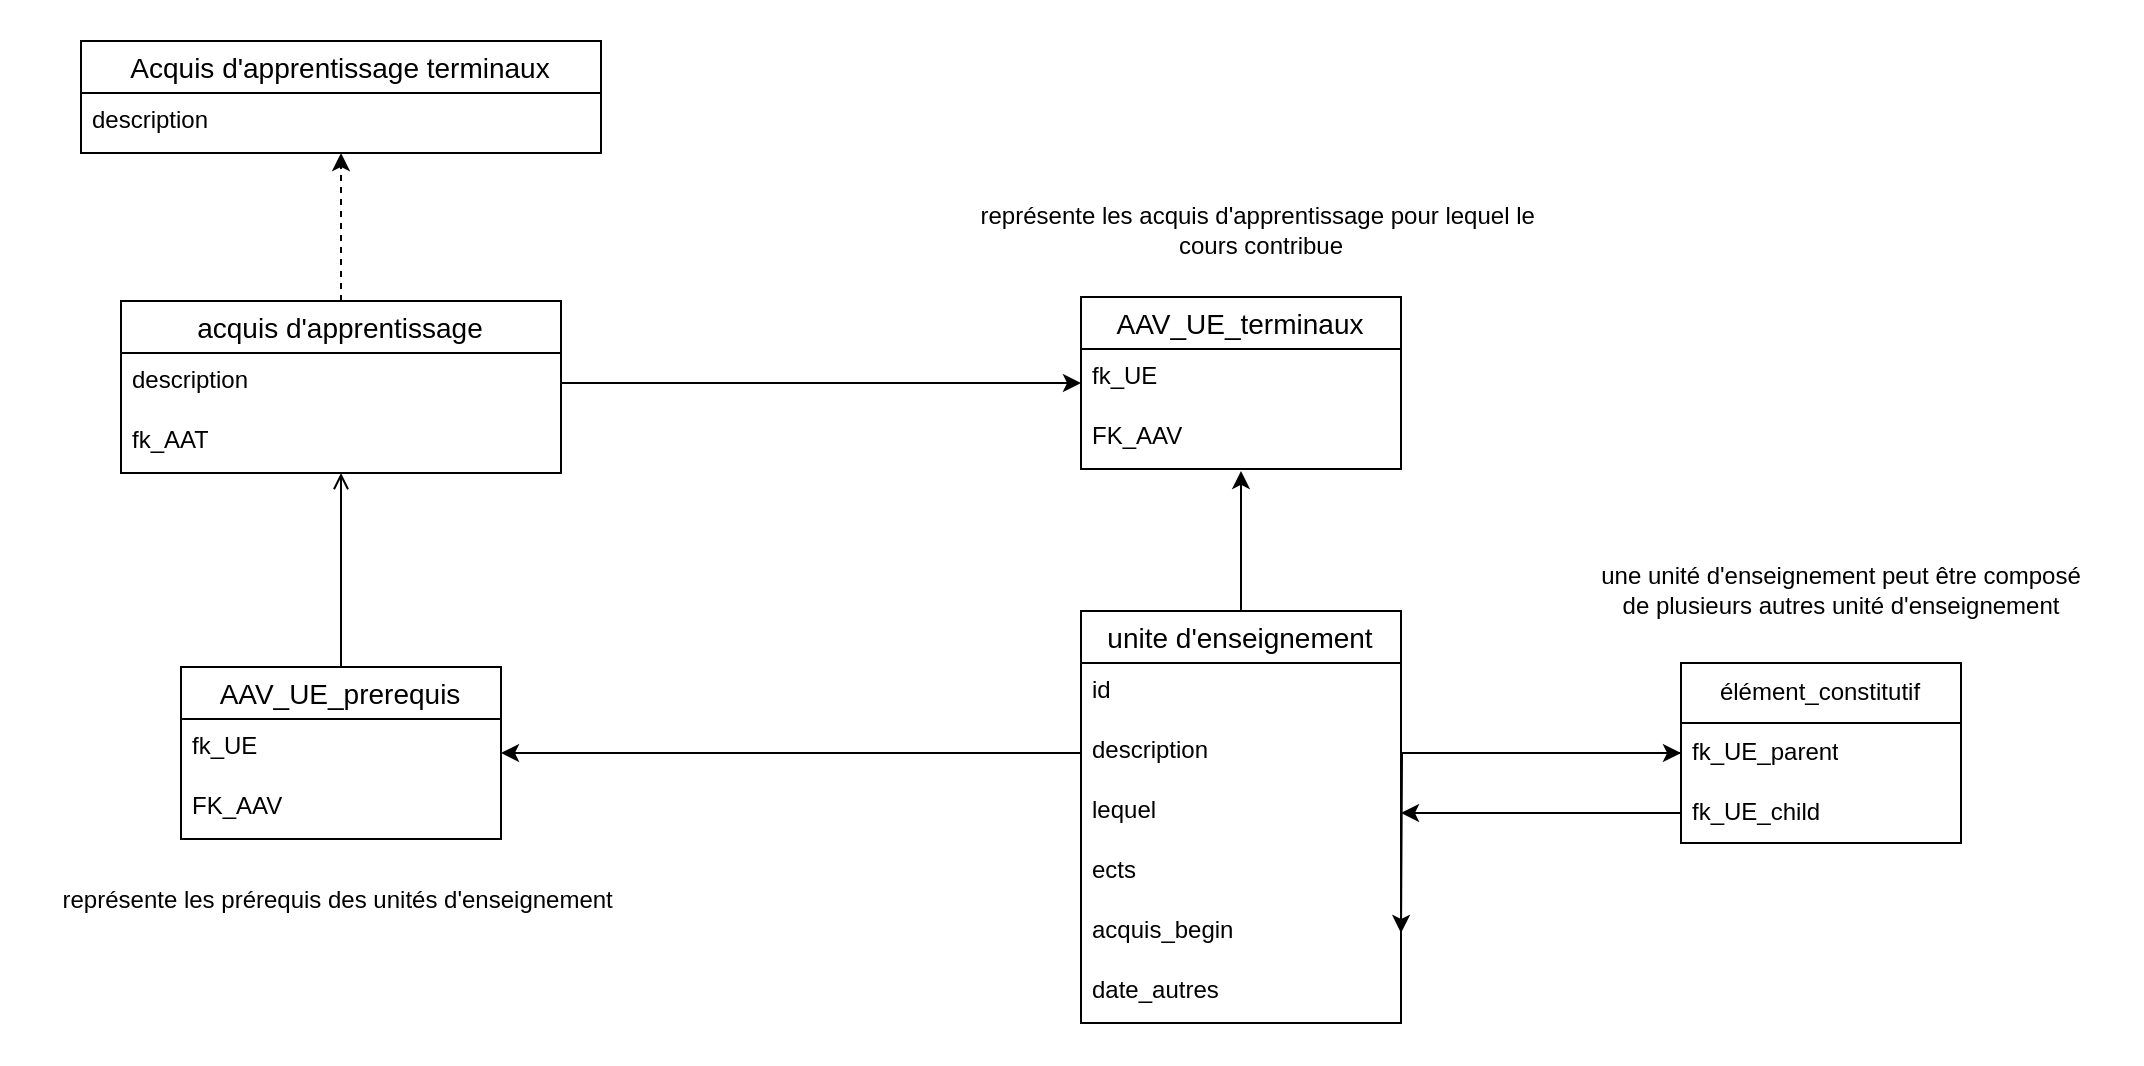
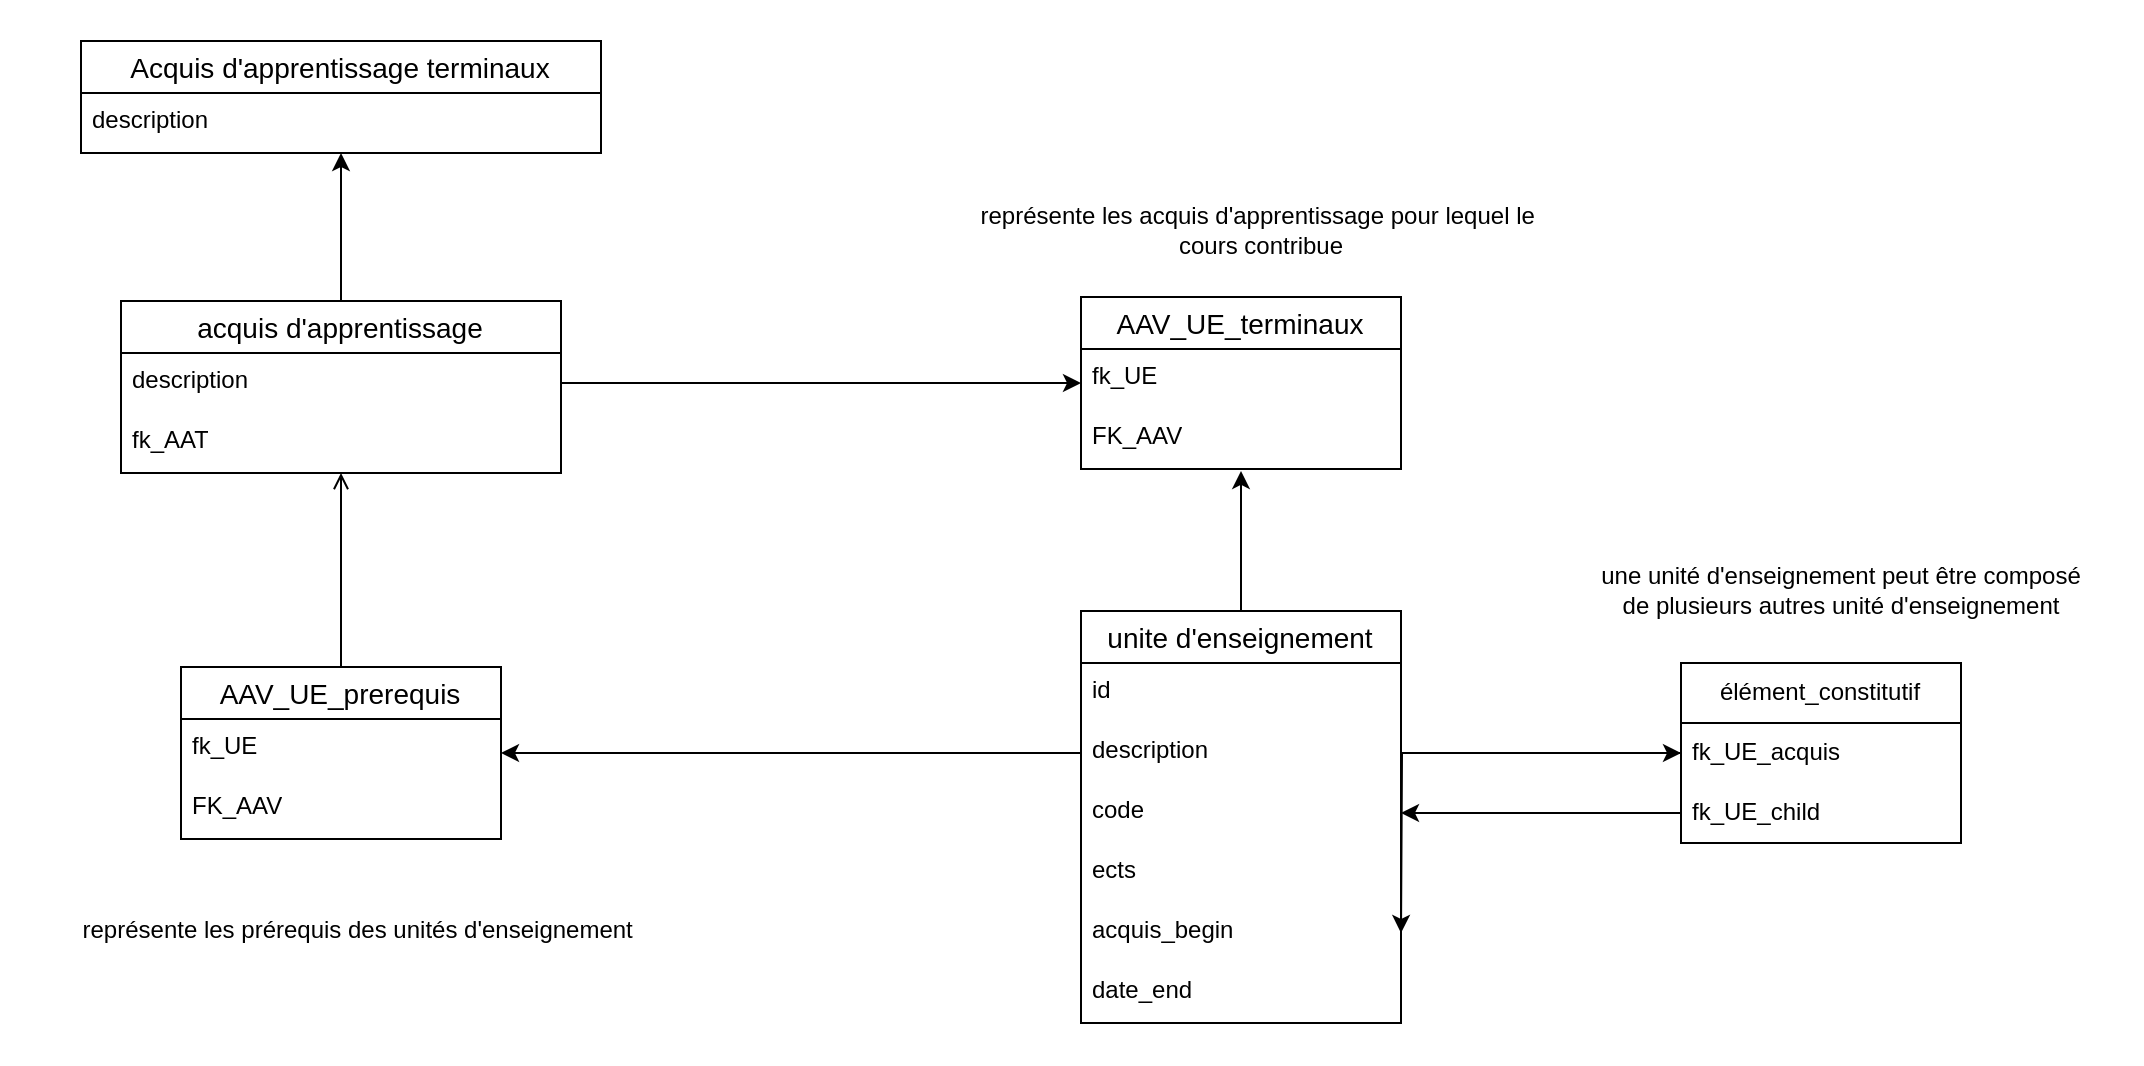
edge "acquis d'apprentissage" -> "Acquis d'apprentissage terminaux": style dashed -> solid
node "fk_UE_parent": label "fk_UE_parent" -> "fk_UE_acquis"
node "lequel": label "lequel" -> "code"
node "représente les prérequis des unités d'enseignement": moved (341, 901) -> (361, 931)
node "date_autres": label "date_autres" -> "date_end"
